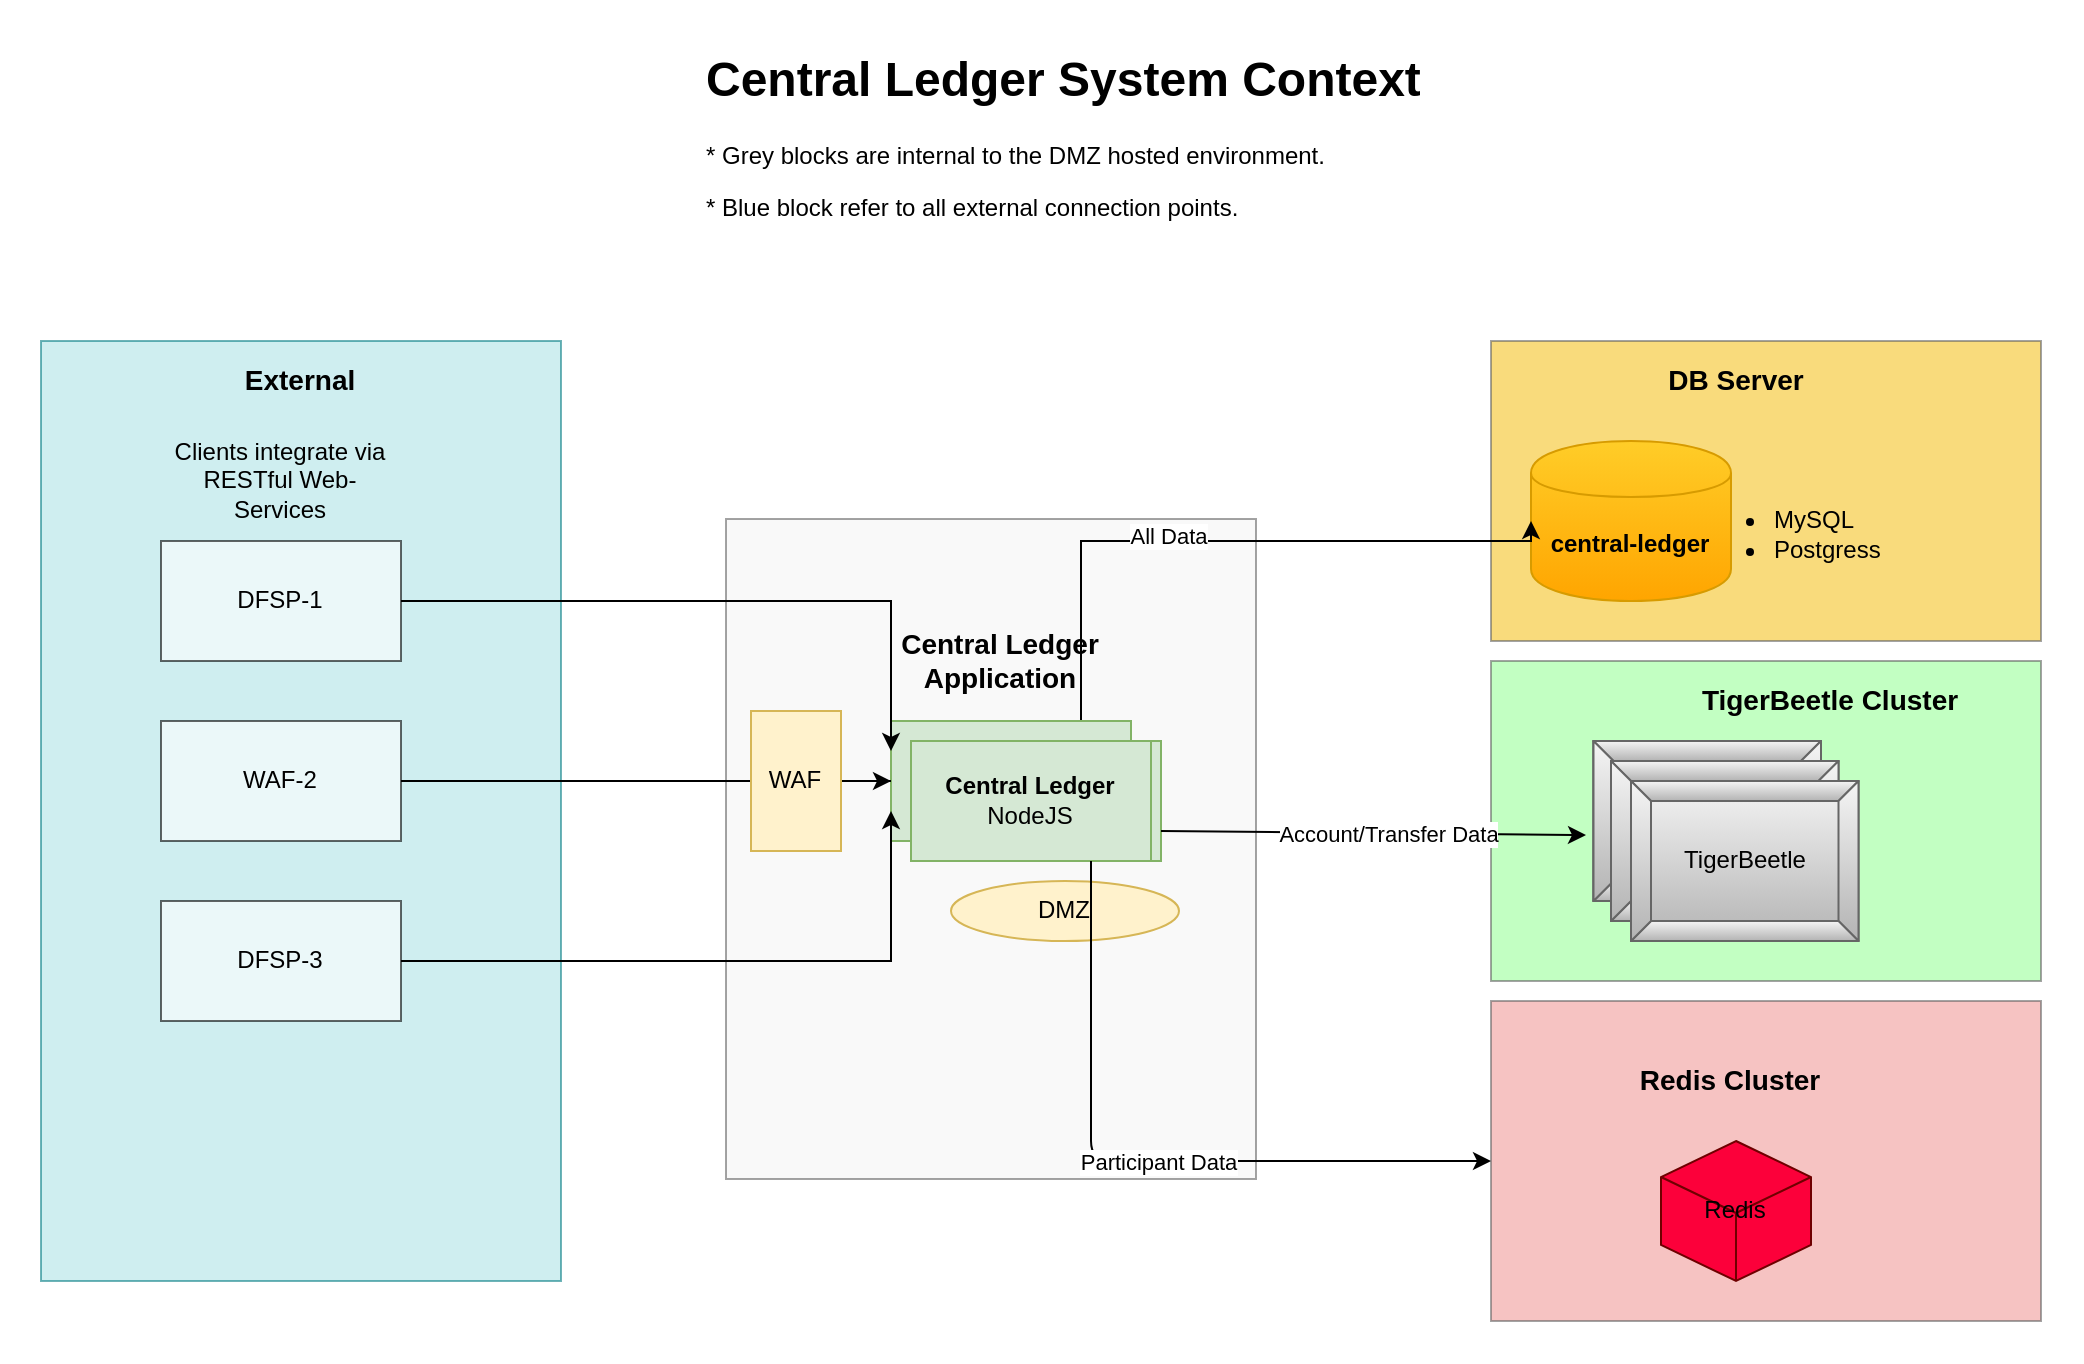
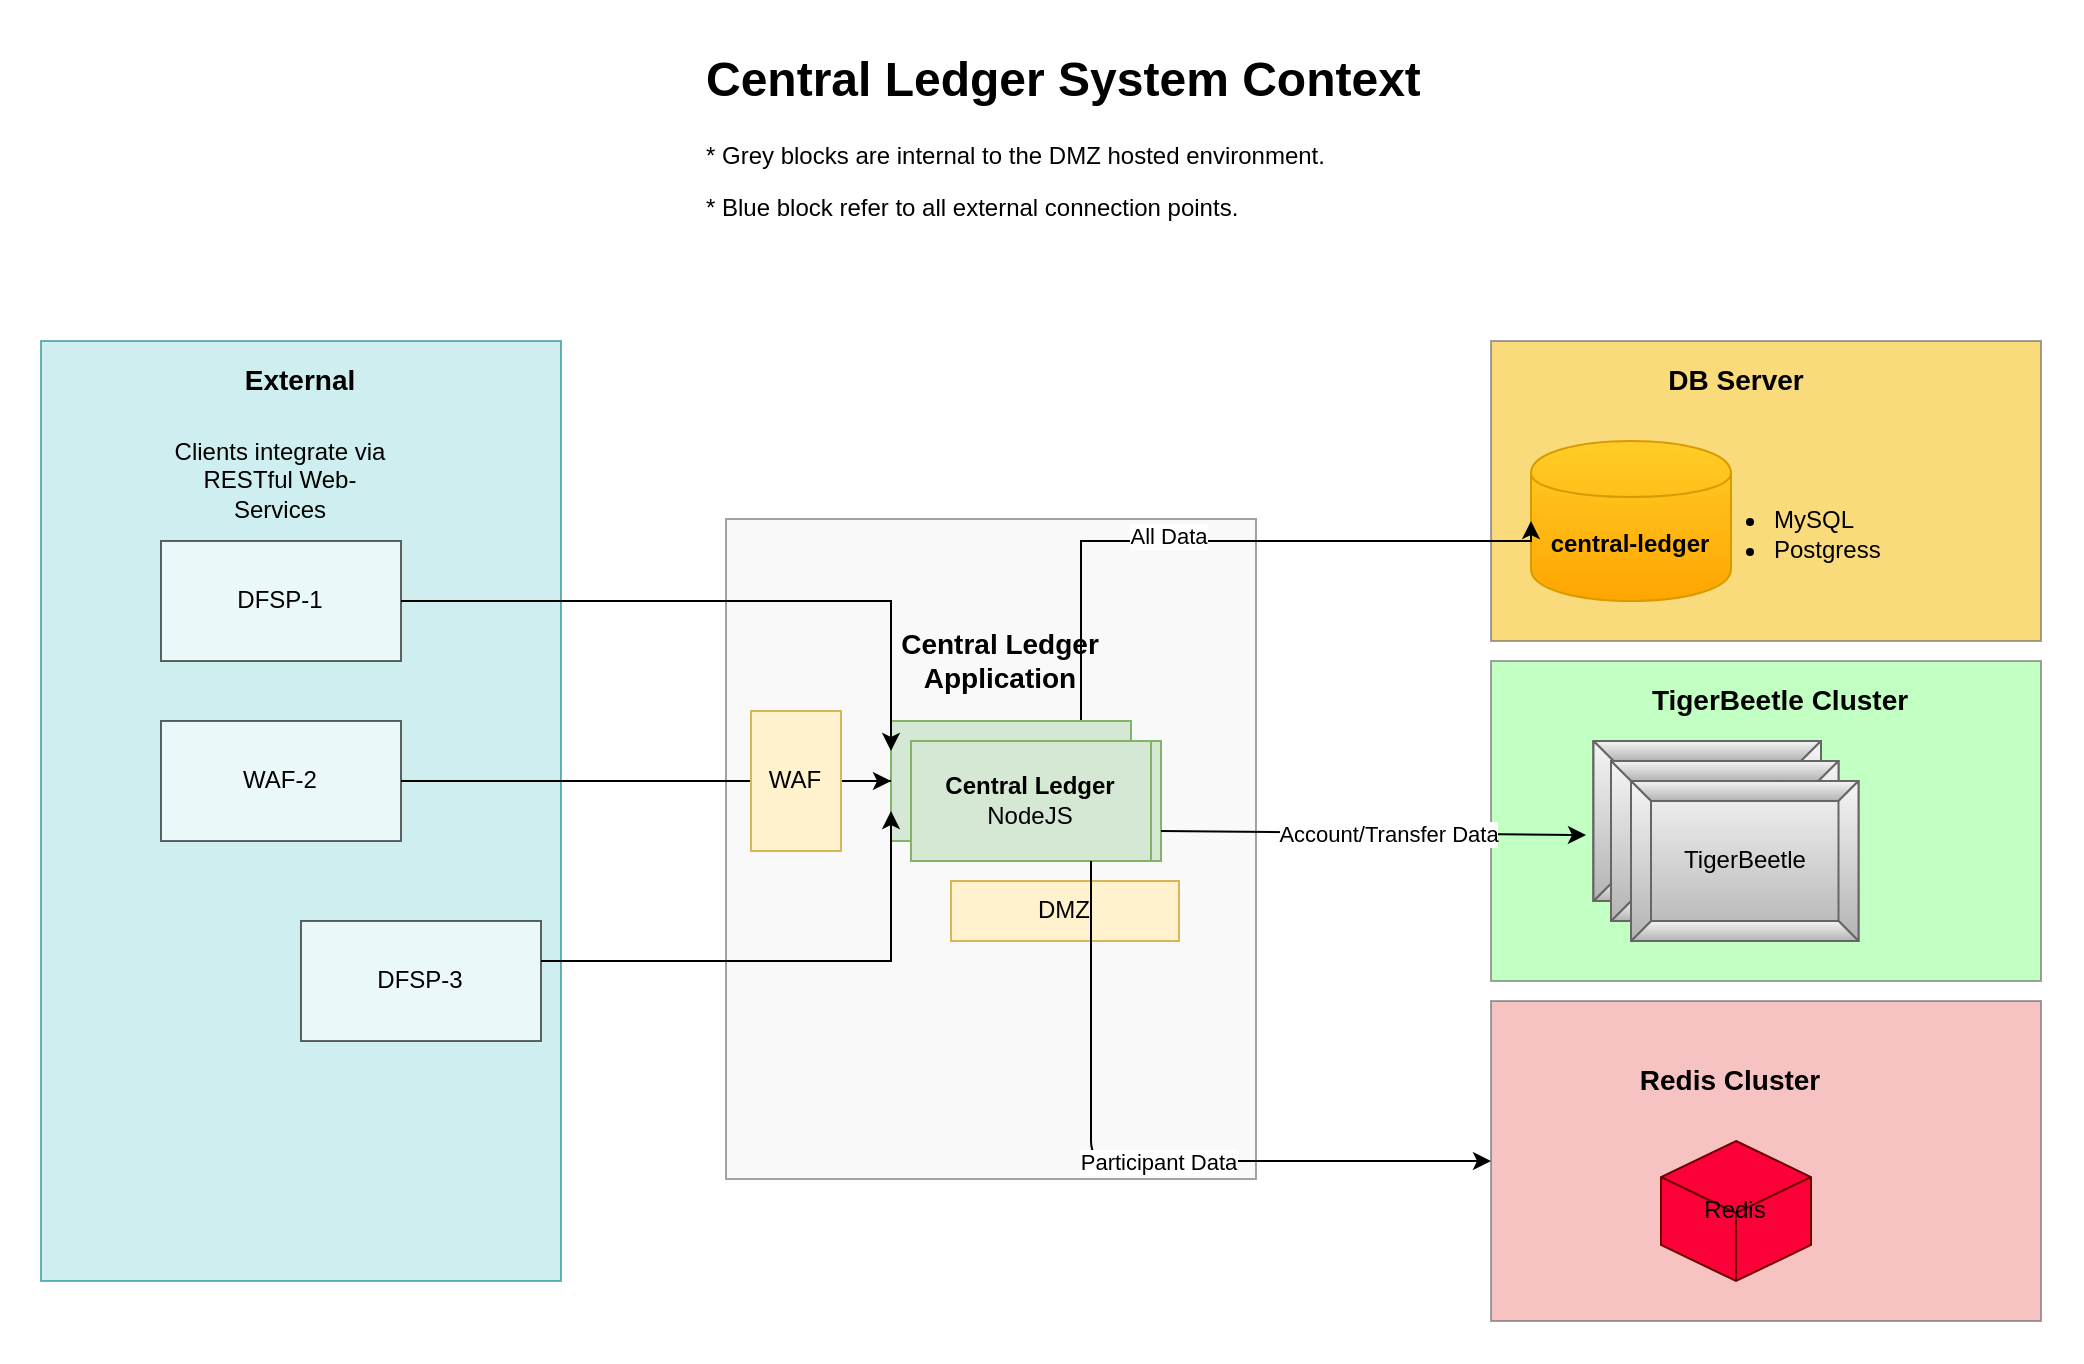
node "TigerBeetle Cluster": moved (1831, 701) -> (1781, 701)
node "DMZ": shape ellipse -> rectangle
node "DFSP-3": moved (281, 961) -> (421, 981)
